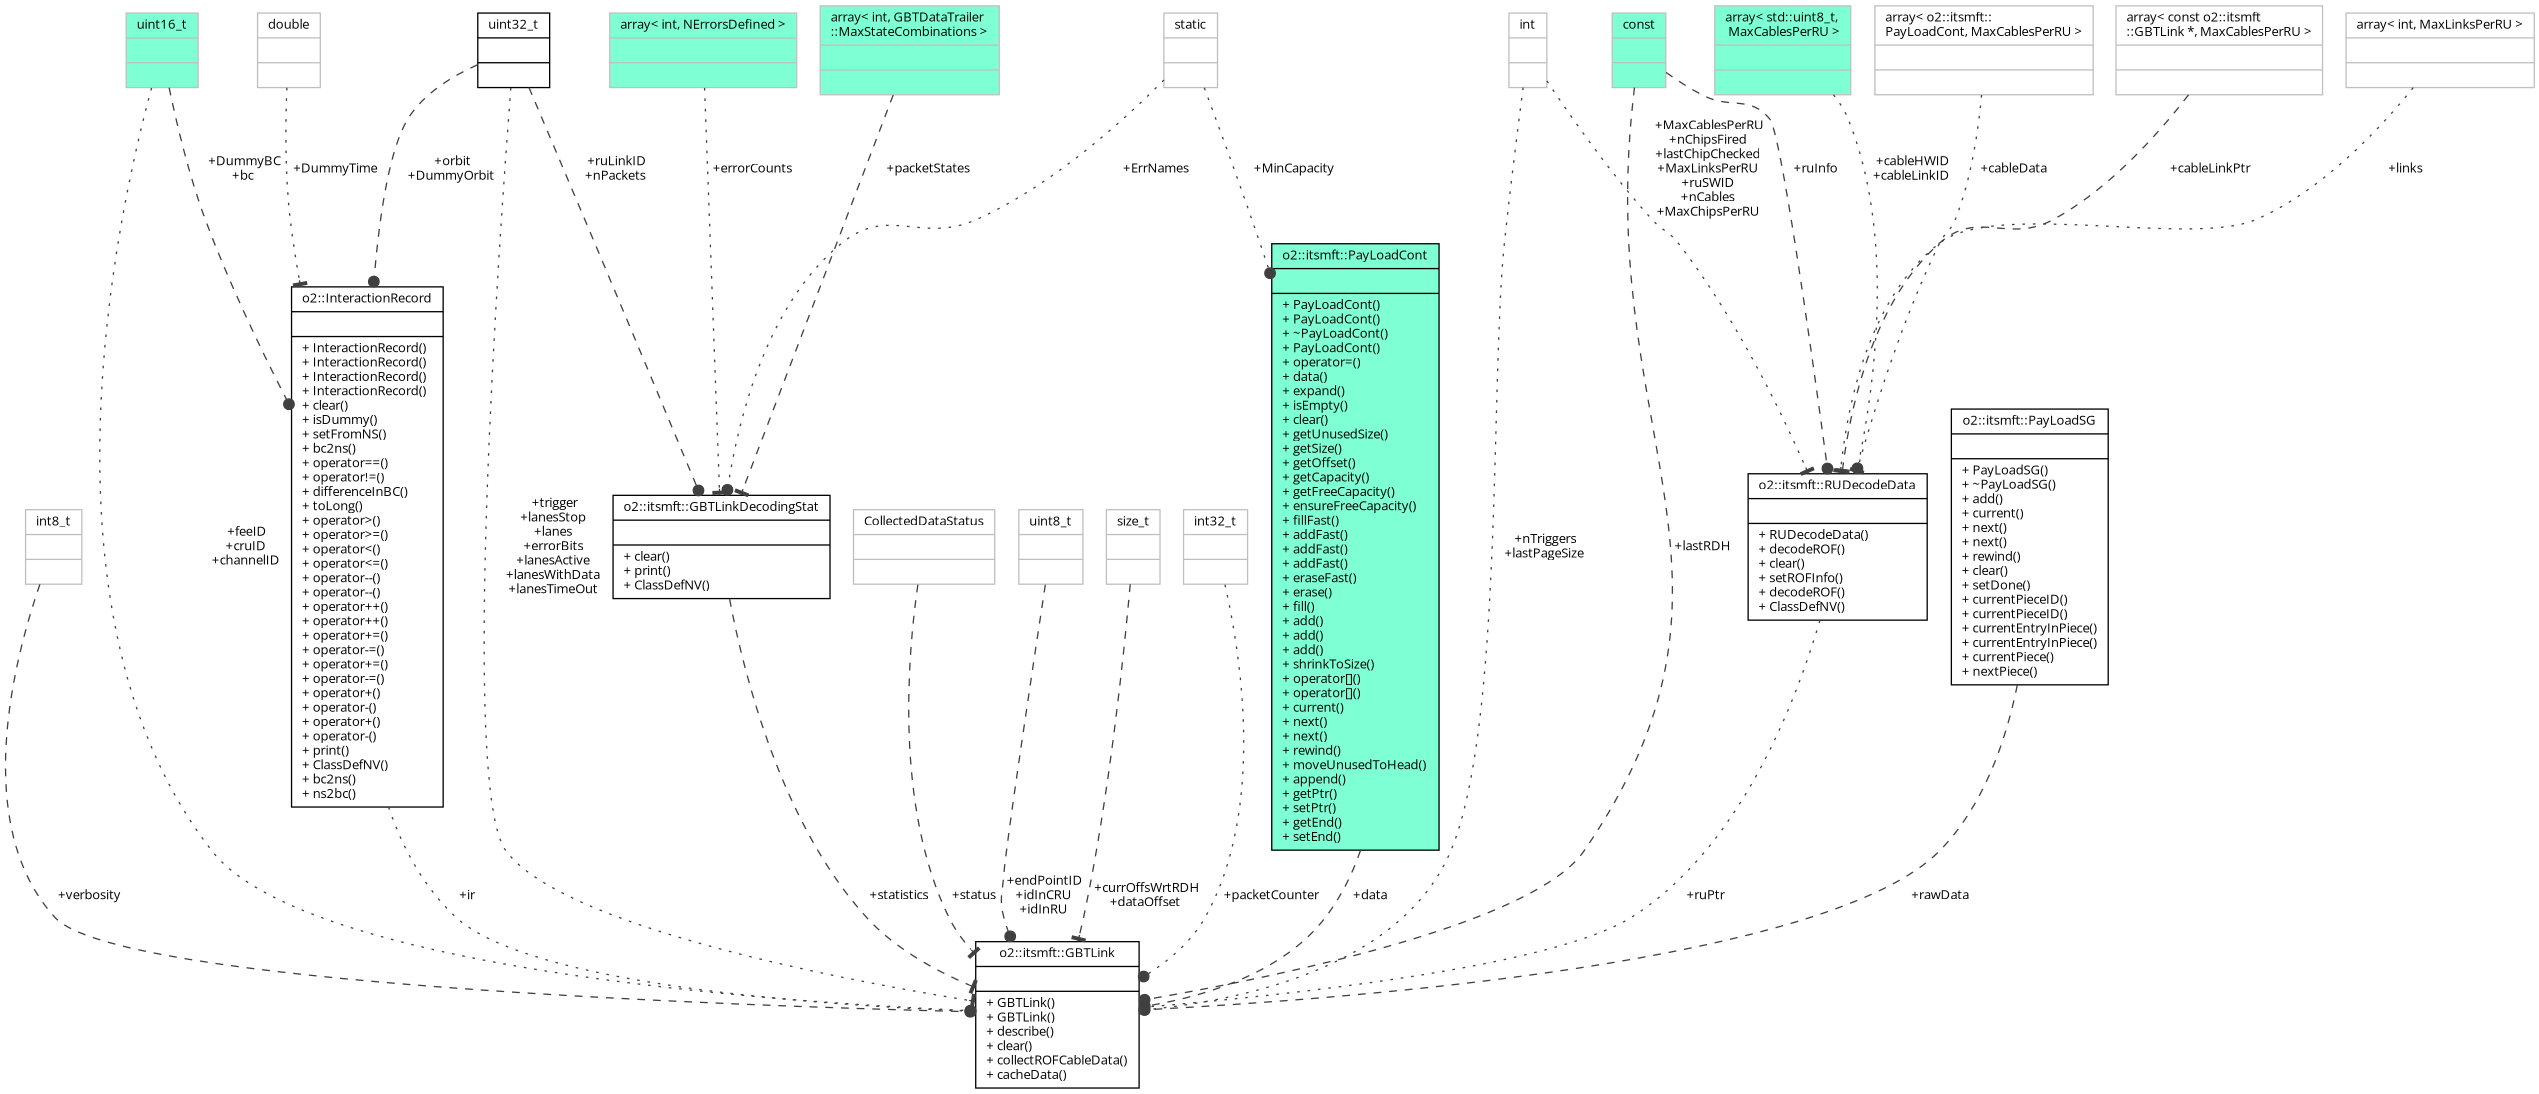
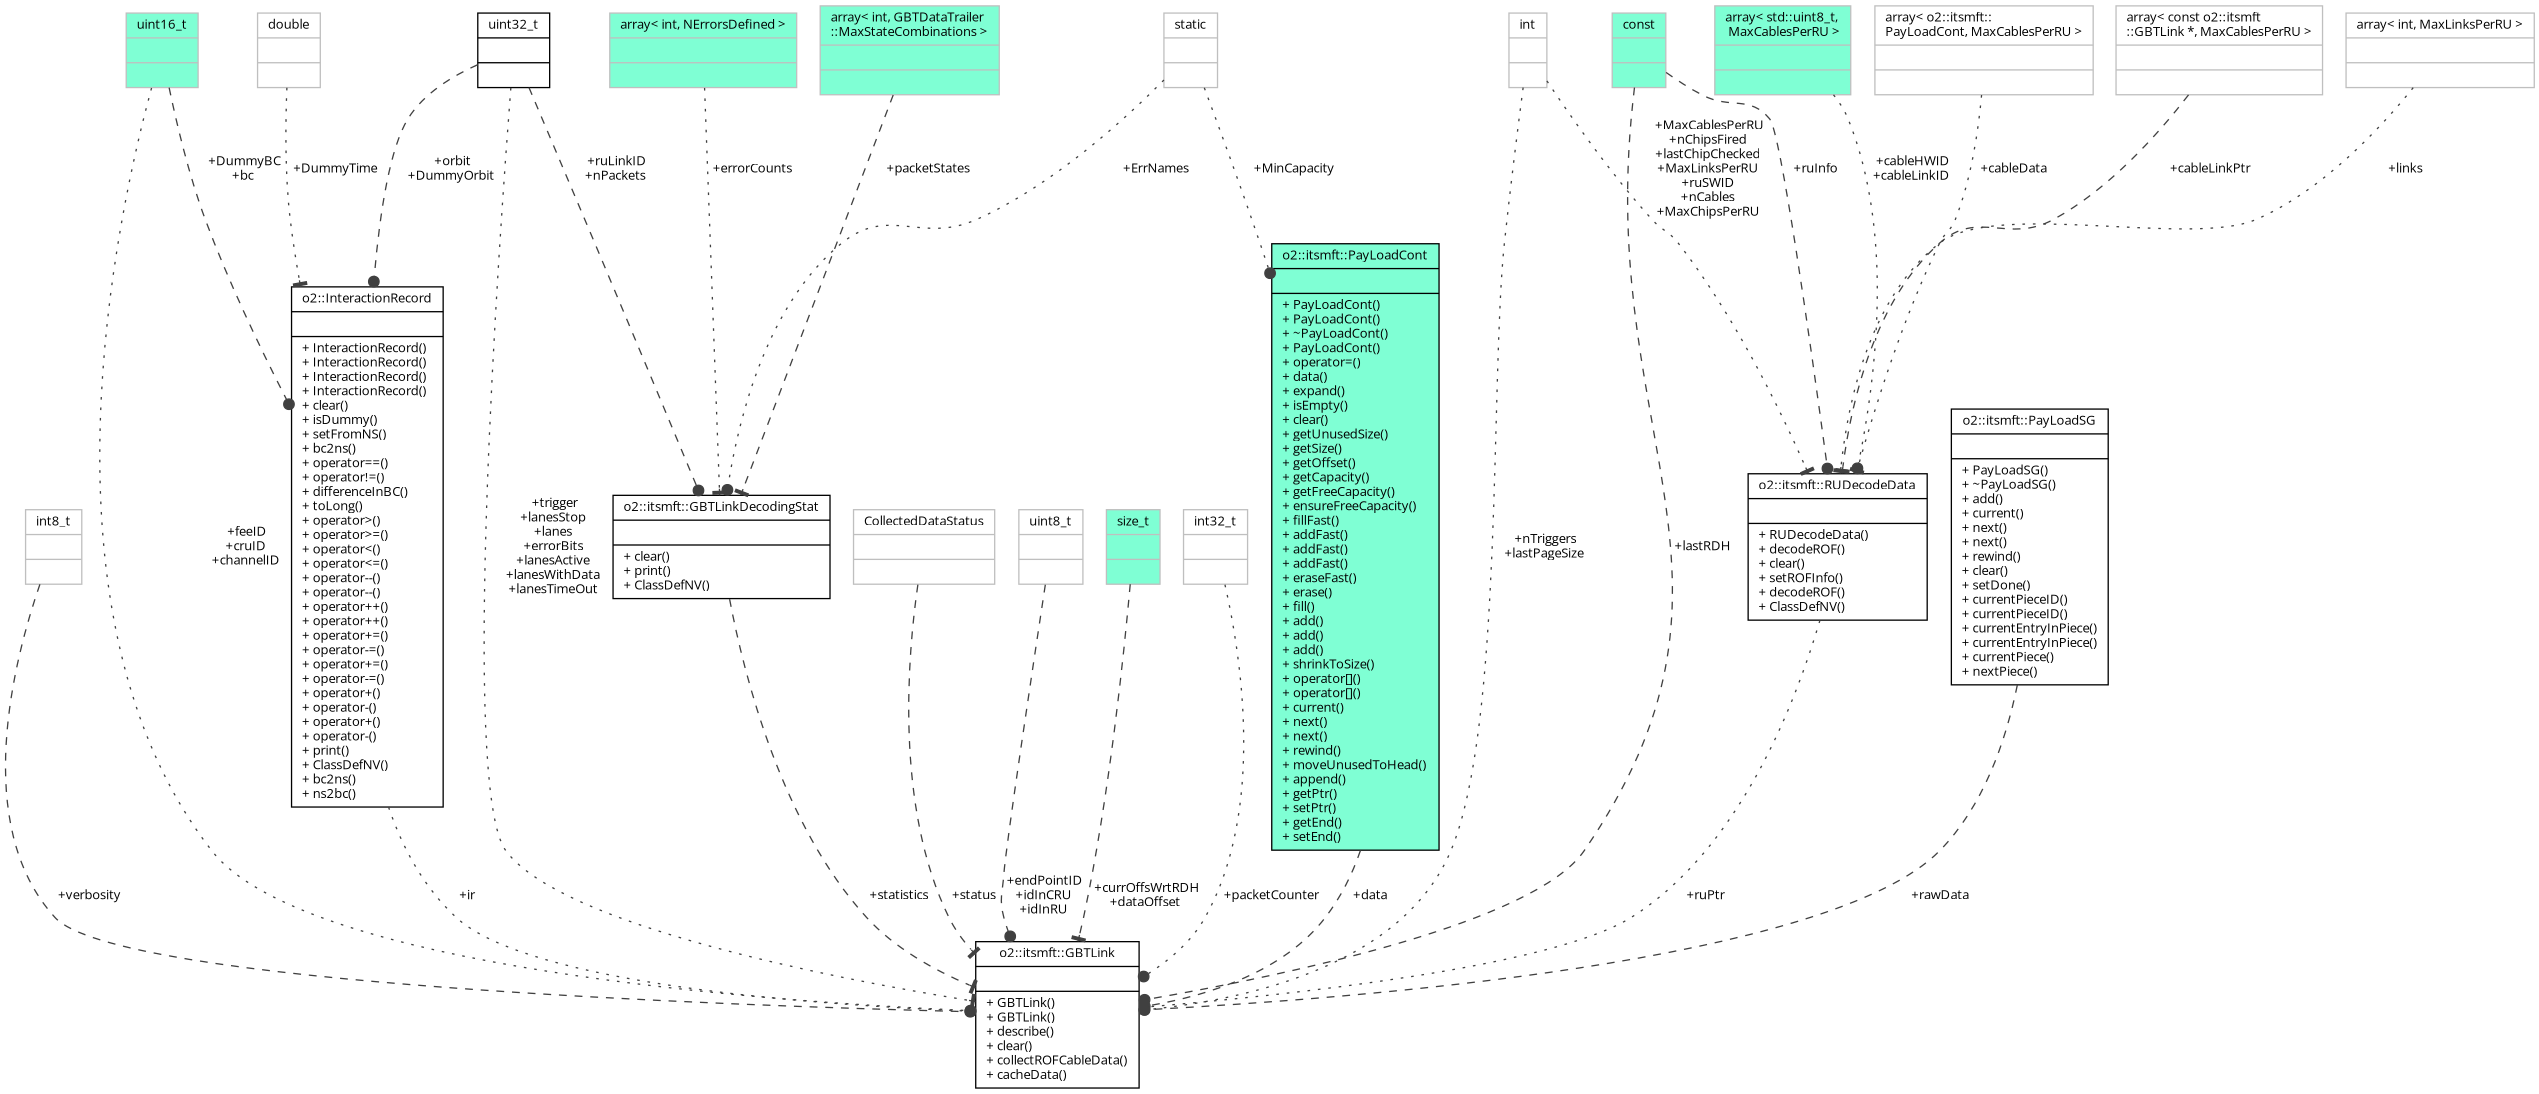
node "size_t": fillcolor white -> aquamarine
